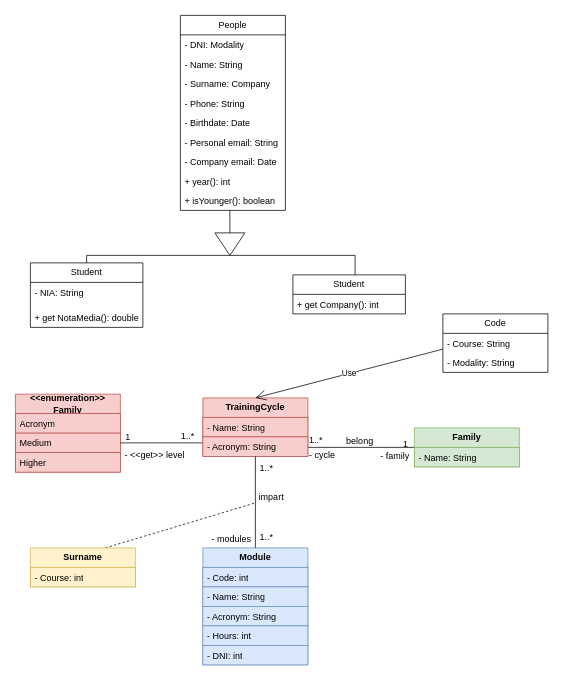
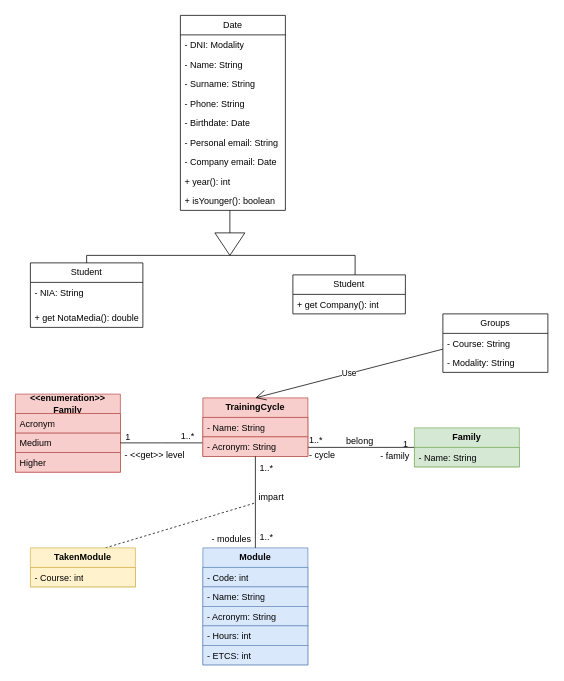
node "People": label "People" -> "Date"
node "- Surname: Company": label "- Surname: Company" -> "- Surname: String"
node "Code": label "Code" -> "Groups"
node "Surname": label "Surname" -> "TakenModule"
node "- DNI: int": label "- DNI: int" -> "- ETCS: int"
